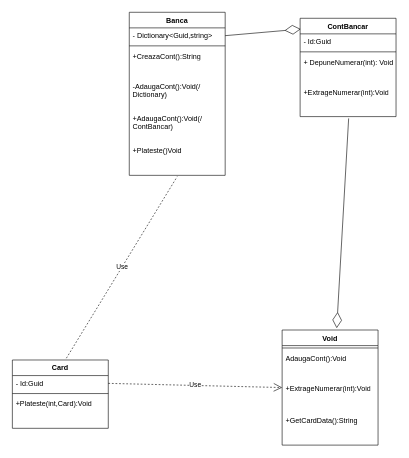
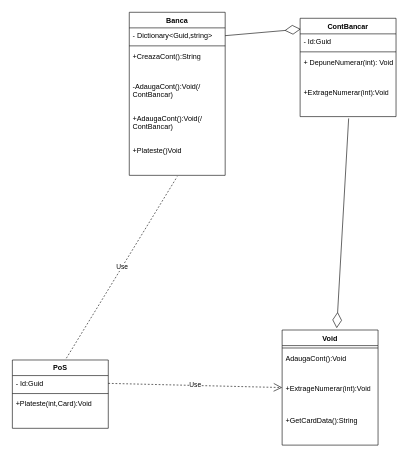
node "-AdaugaCont():Void(/ Dictionary)": label "-AdaugaCont():Void(/ Dictionary)" -> "-AdaugaCont():Void(/ ContBancar)"
node "Card": label "Card" -> "PoS"
